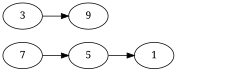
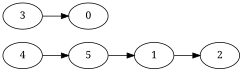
node "9": label "9" -> "0"
node "7": label "7" -> "4"
node "2": added
